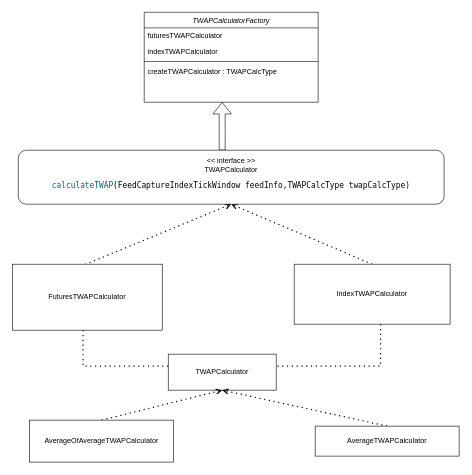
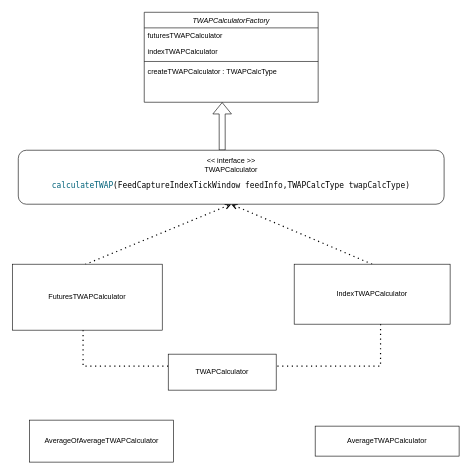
edge "AverageOfAverageTWAPCalculator" -> "TWAPCalculator": removed
edge "AverageTWAPCalculator" -> "TWAPCalculator": removed
